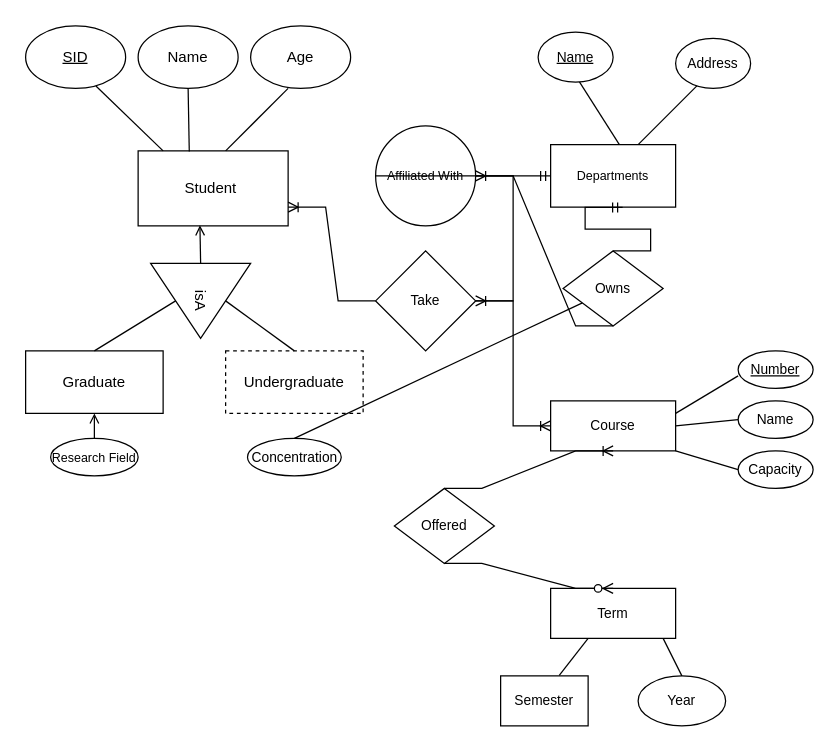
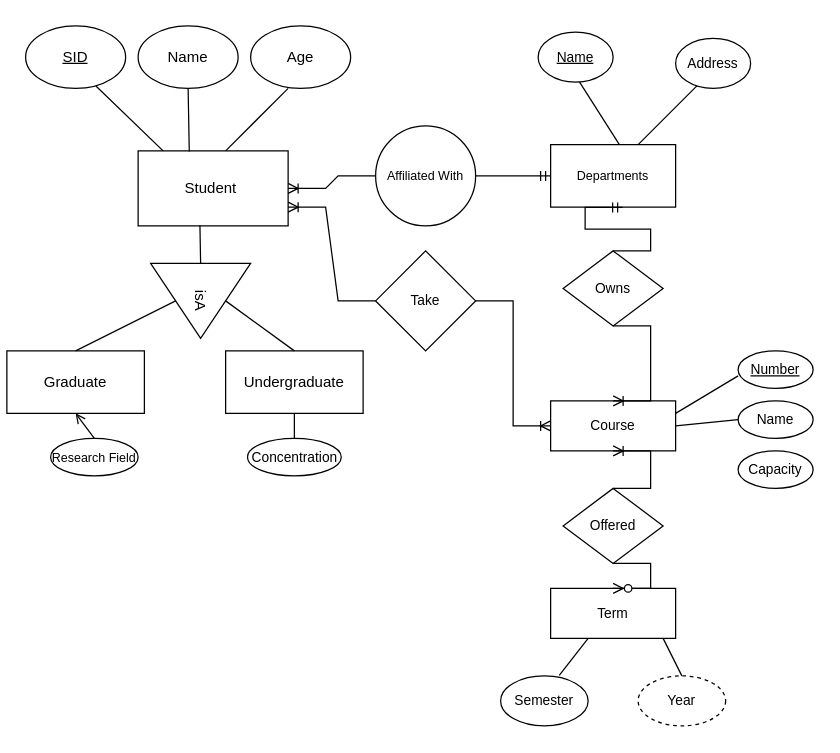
edge "isA" -> "Student": arrowhead open -> none
edge "Affiliated With" -> "Take": now "Affiliated With" -> "Student"
edge "Owns" -> "Affiliated With": now "Owns" -> "Course"
edge "Owns" -- "Concentration": now "Undergraduate" -- "Concentration"
node "Graduate": moved (94, 382) -> (76, 382)
node "Undergraduate": style dashed -> solid
edge "Course" -- "Capacity": removed
node "Offered": moved (444, 526) -> (613, 526)
node "Semester": shape rectangle -> ellipse
node "Year": style solid -> dashed
